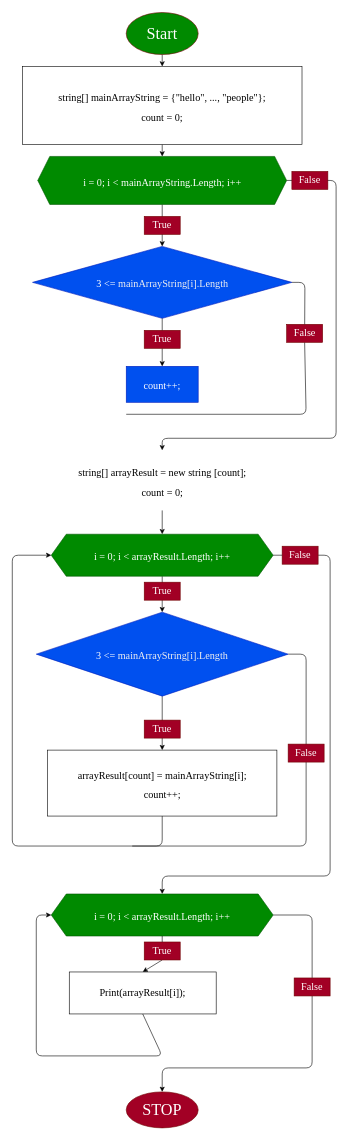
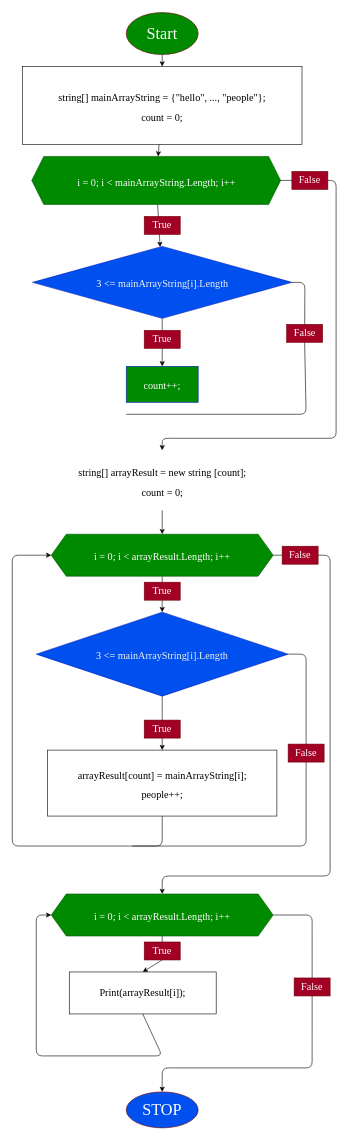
node "i = 0; i < mainArrayString.Length; i++": moved (162, 180) -> (156, 180)
node "count++;": fillcolor #0050ef -> #008a00
node "arrayResult[count] = mainArrayString[i]; count++;": label "arrayResult[count] = mainArrayString[i]; count++;" -> "arrayResult[count] = mainArrayString[i]; people++;"
node "STOP": fillcolor #a20025 -> #0050ef
